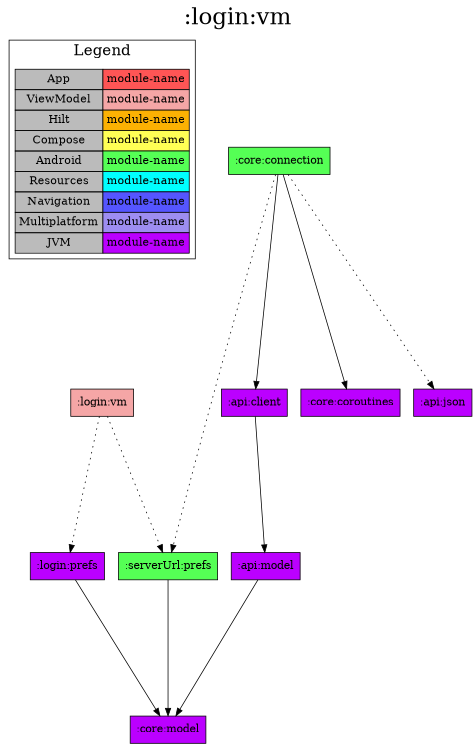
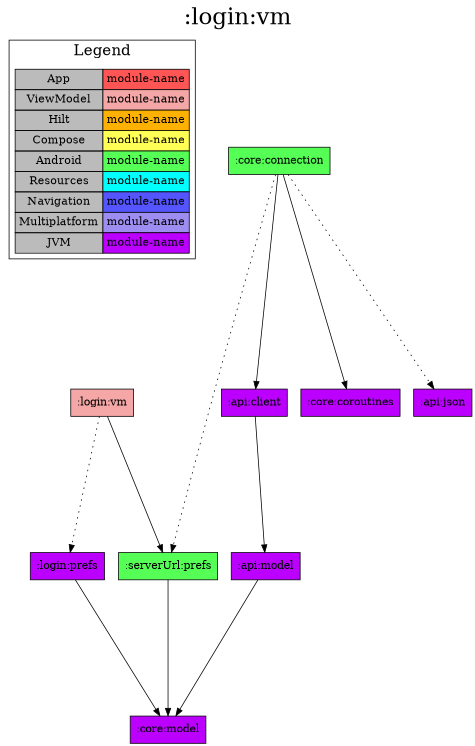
edge ":login:vm" -> ":serverUrl:prefs": style dotted -> solid
